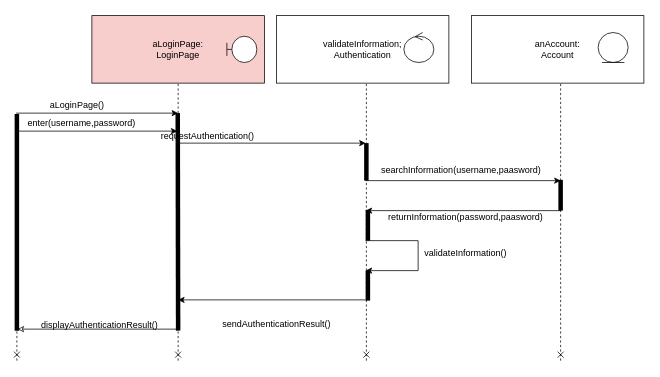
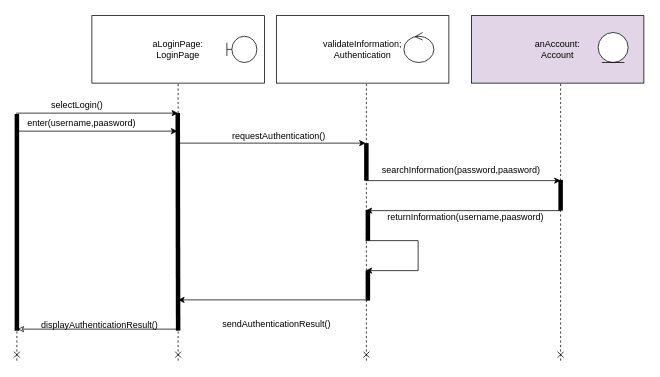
node "aLoginPage: LoginPage": fillcolor #f8cecc -> #ffffff
node "anAccount: Account": fillcolor #ffffff -> #e1d5e7
node "aLoginPage()": label "aLoginPage()" -> "selectLogin()"
node "enter(username,password)": label "enter(username,password)" -> "enter(username,paasword)"
node "requestAuthentication()": moved (207, 136) -> (279, 136)
node "searchInformation(username,paasword)": label "searchInformation(username,paasword)" -> "searchInformation(password,paasword)"
node "returnInformation(password,paasword)": label "returnInformation(password,paasword)" -> "returnInformation(username,paasword)"
node "validateInformation()": removed
